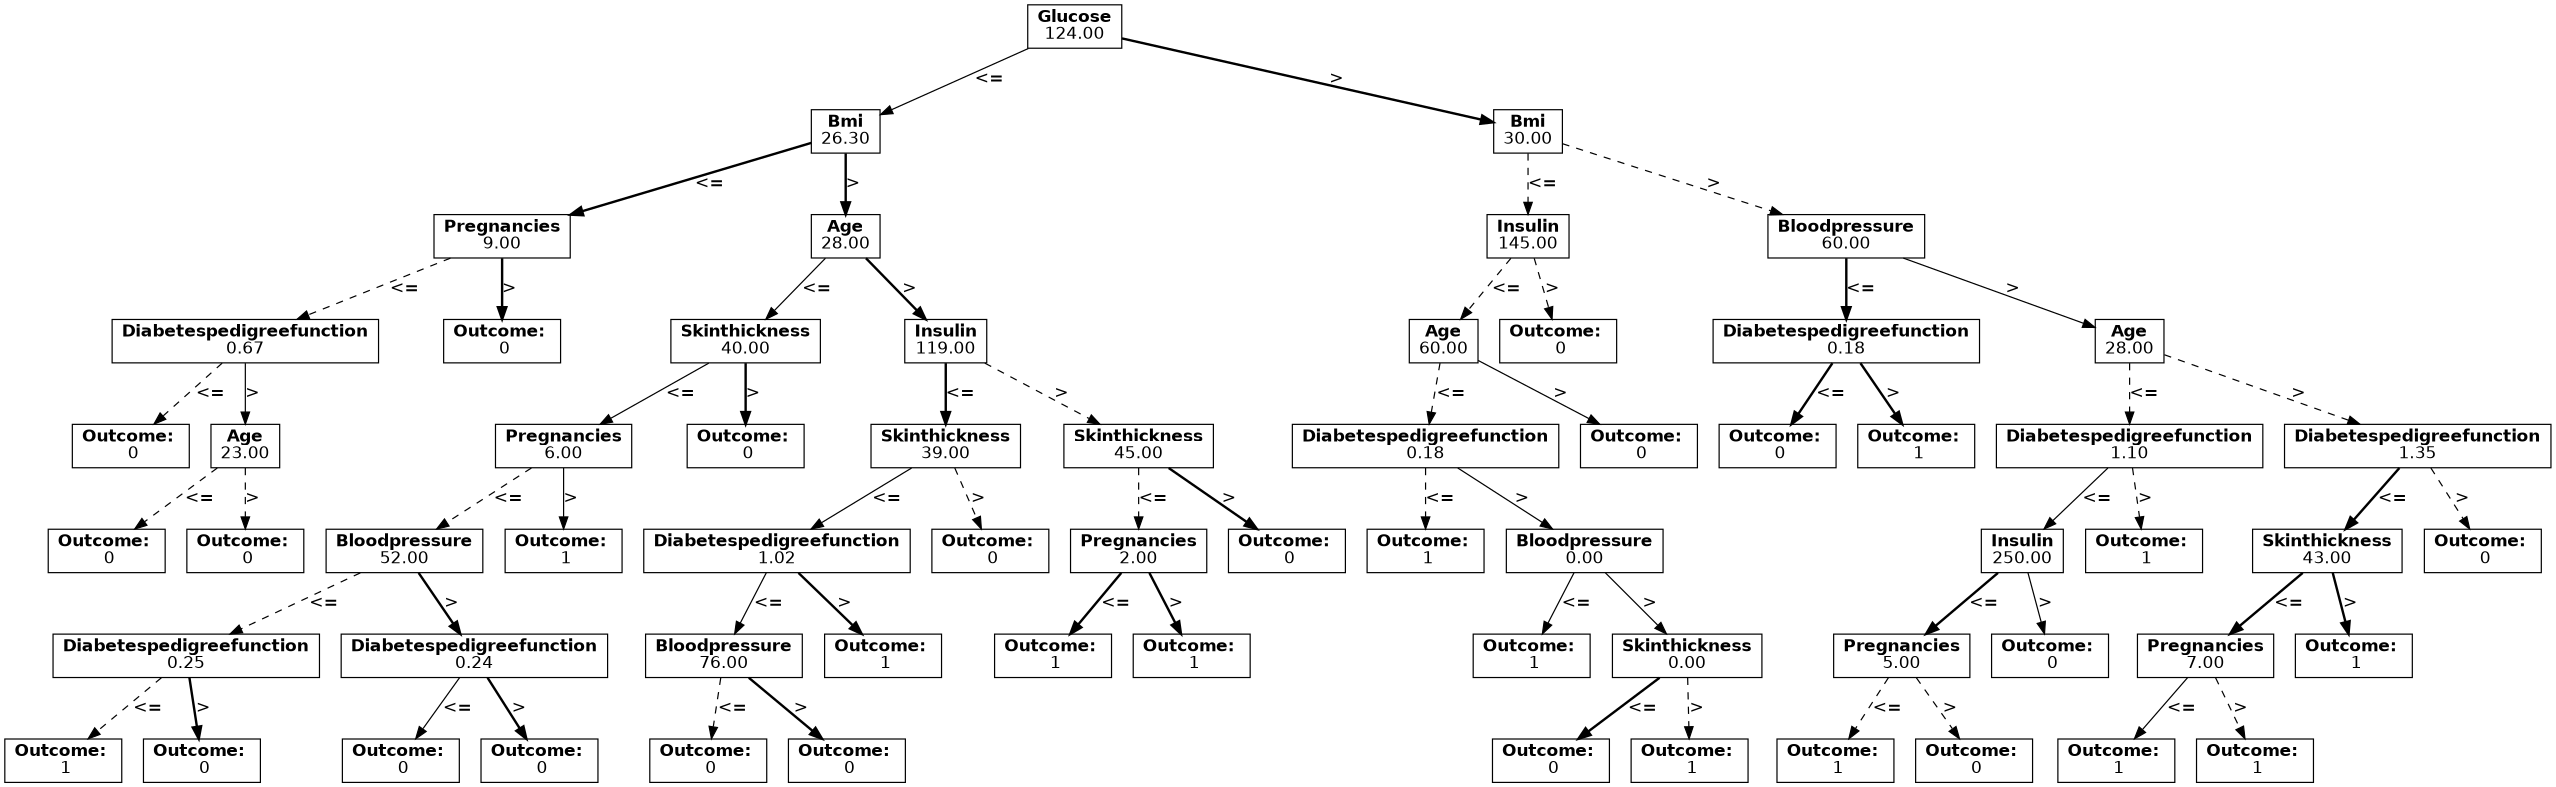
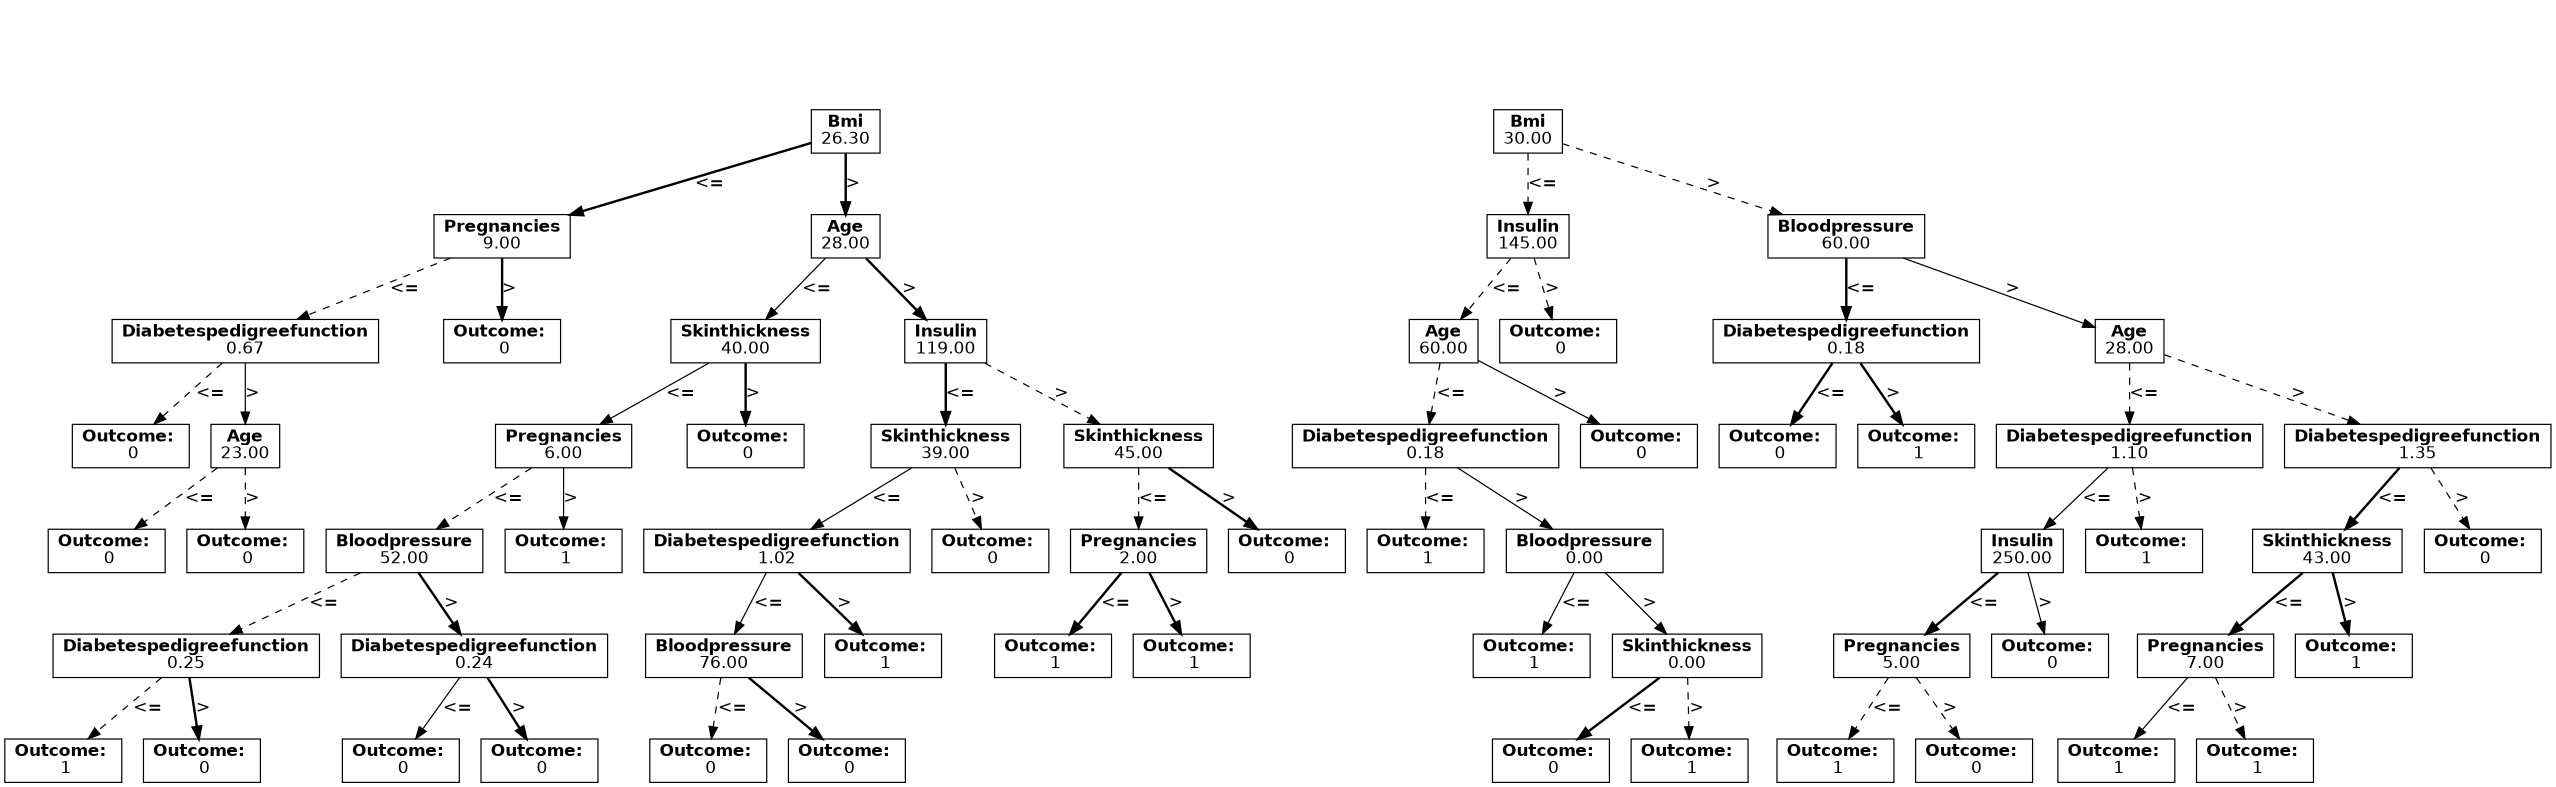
node "Glucose": removed
